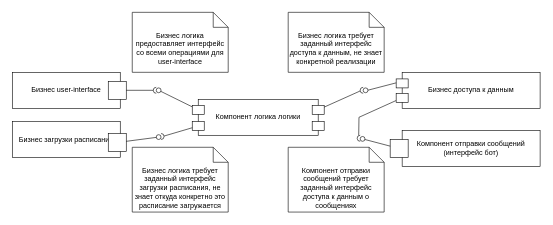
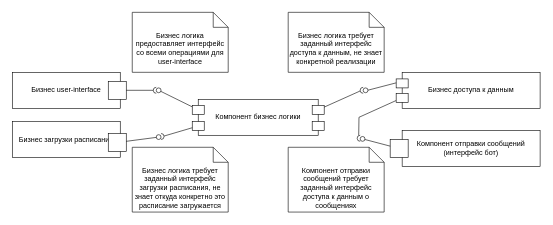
node "Компонент логика логики": label "Компонент логика логики" -> "Компонент бизнес логики"
